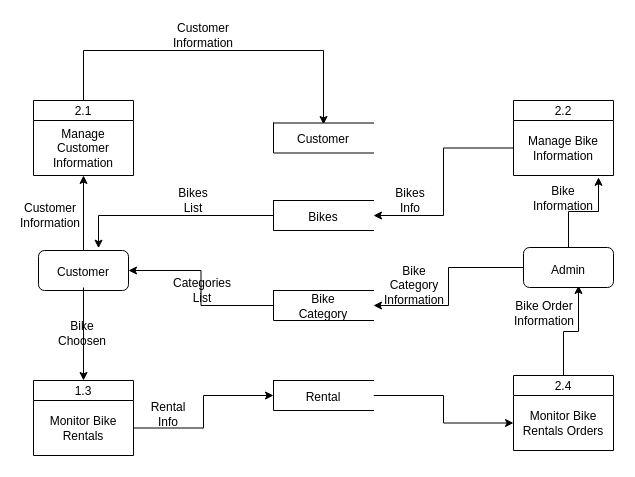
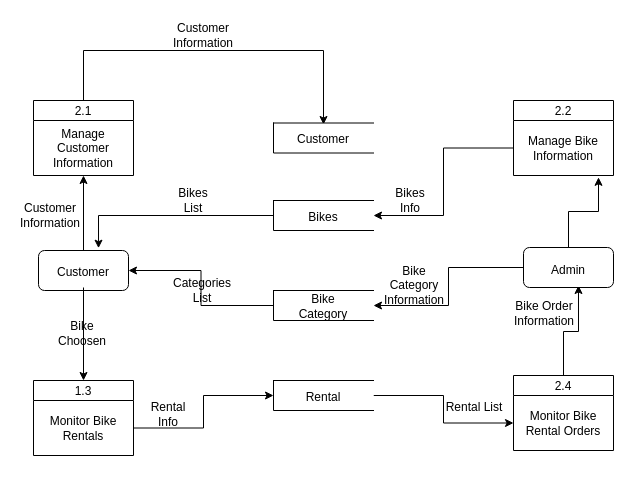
node "Bike Information": removed
node "Rental List": added
node "Monitor Bike Rentals Orders": label "Monitor Bike Rentals Orders" -> "Monitor Bike Rental Orders"
